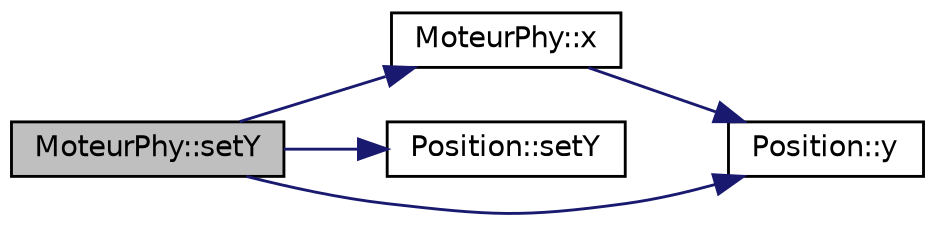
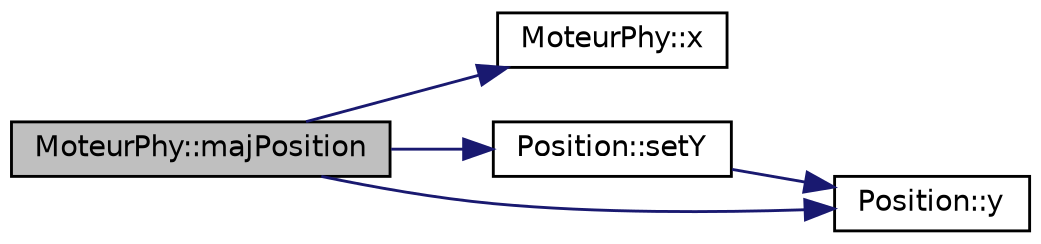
edge "MoteurPhy::x" -> "Position::y": now "Position::setY" -> "Position::y"
node "MoteurPhy::setY": label "MoteurPhy::setY" -> "MoteurPhy::majPosition"
